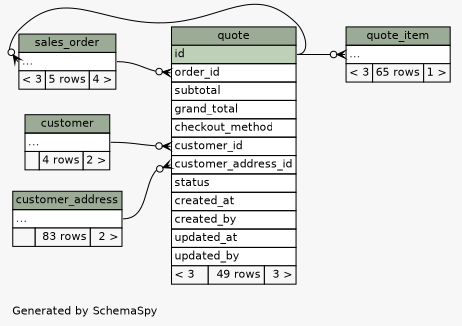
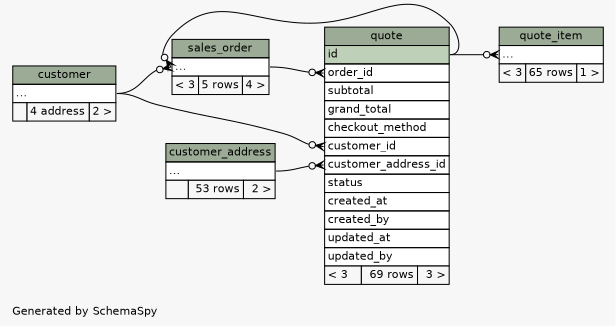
edge "customer" -> "sales_order": added
node "customer": text "4 rows" -> "4 address"
node "customer_address": text "83 rows" -> "53 rows"
node "quote": text "49 rows" -> "69 rows"
